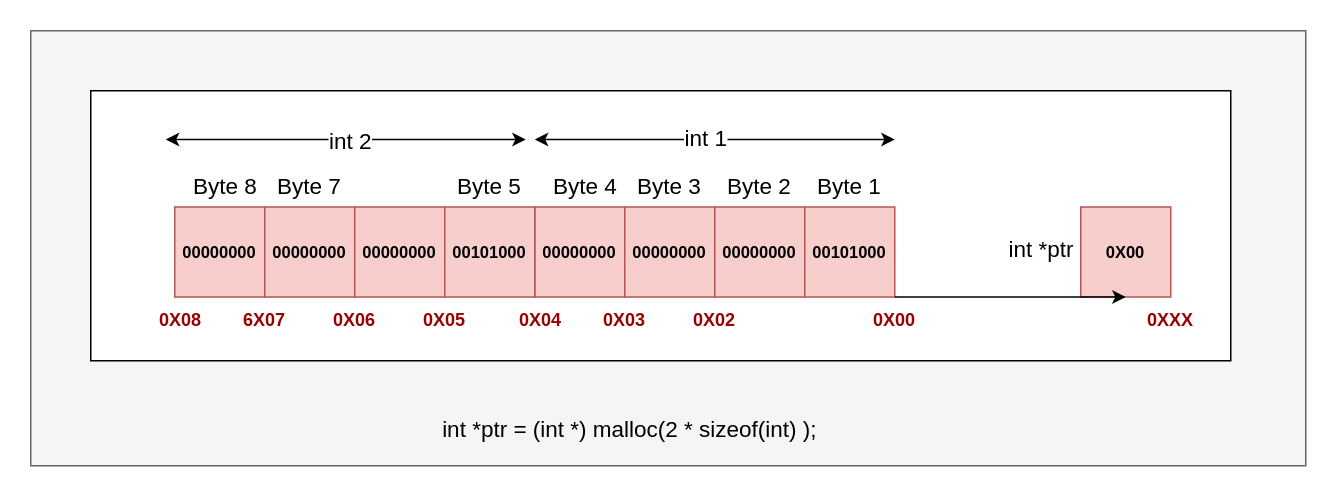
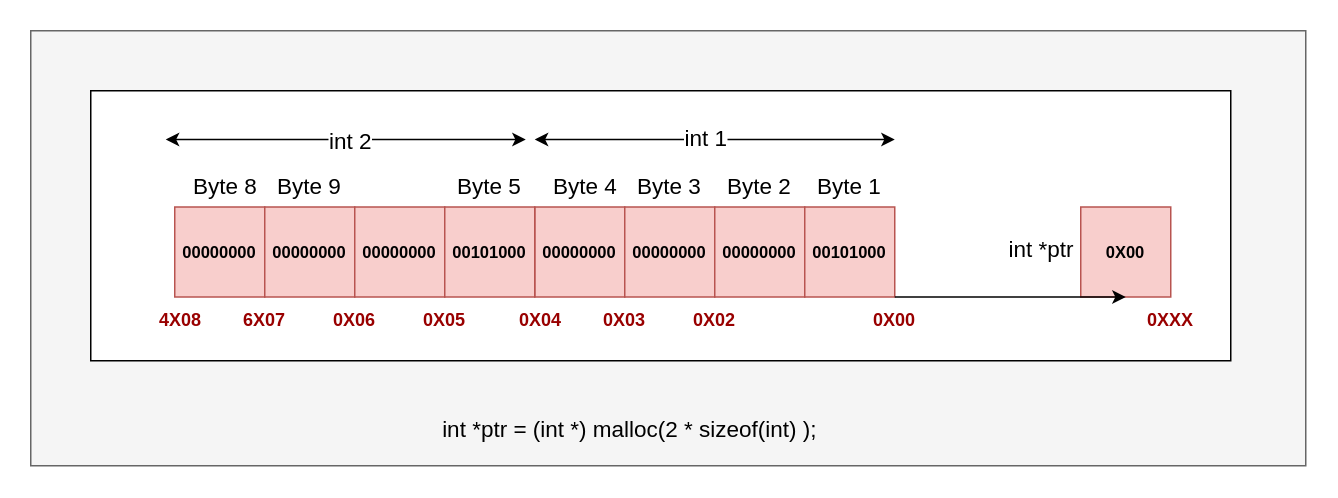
node "Byte 7": label "Byte 7" -> "Byte 9"
node "0X08": label "0X08" -> "4X08"
